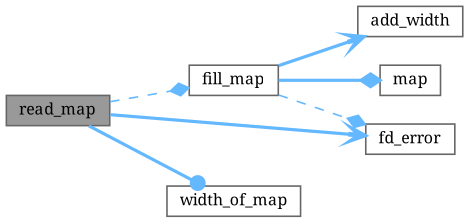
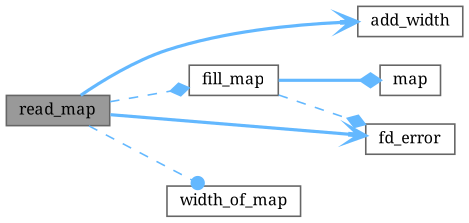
edge "fill_map" -> "add_width": now "read_map" -> "add_width"
edge "read_map" -> "width_of_map": style bold -> dashed
